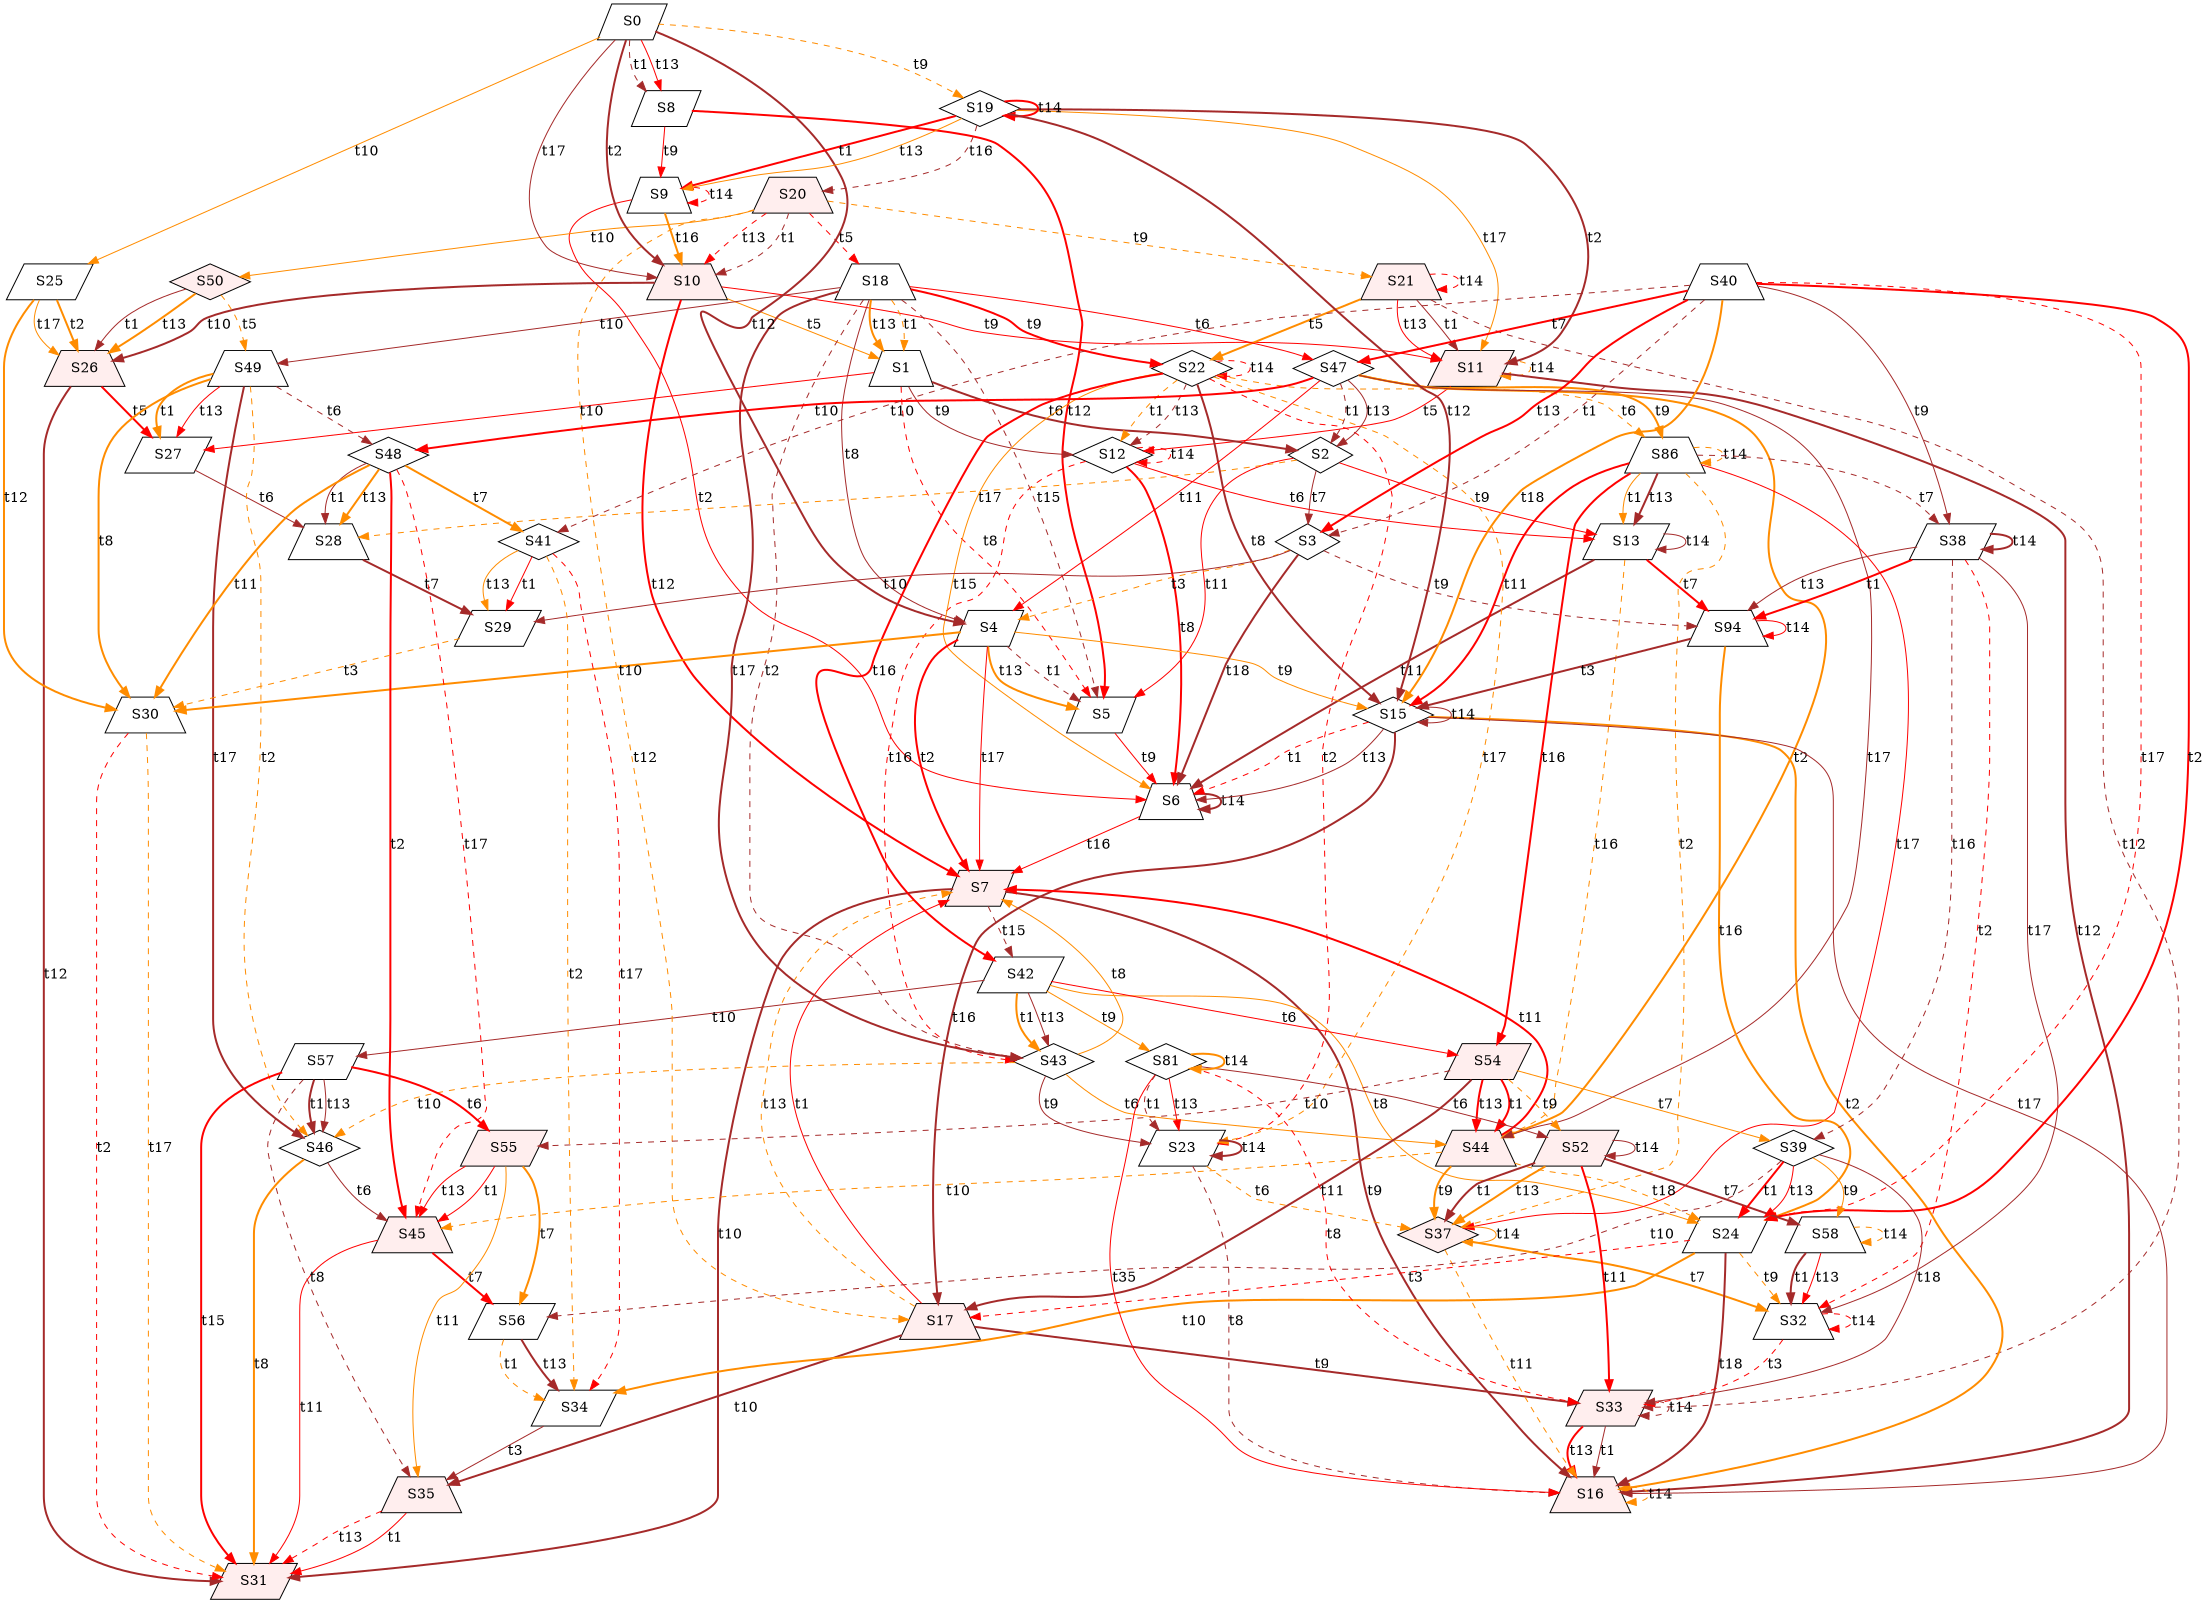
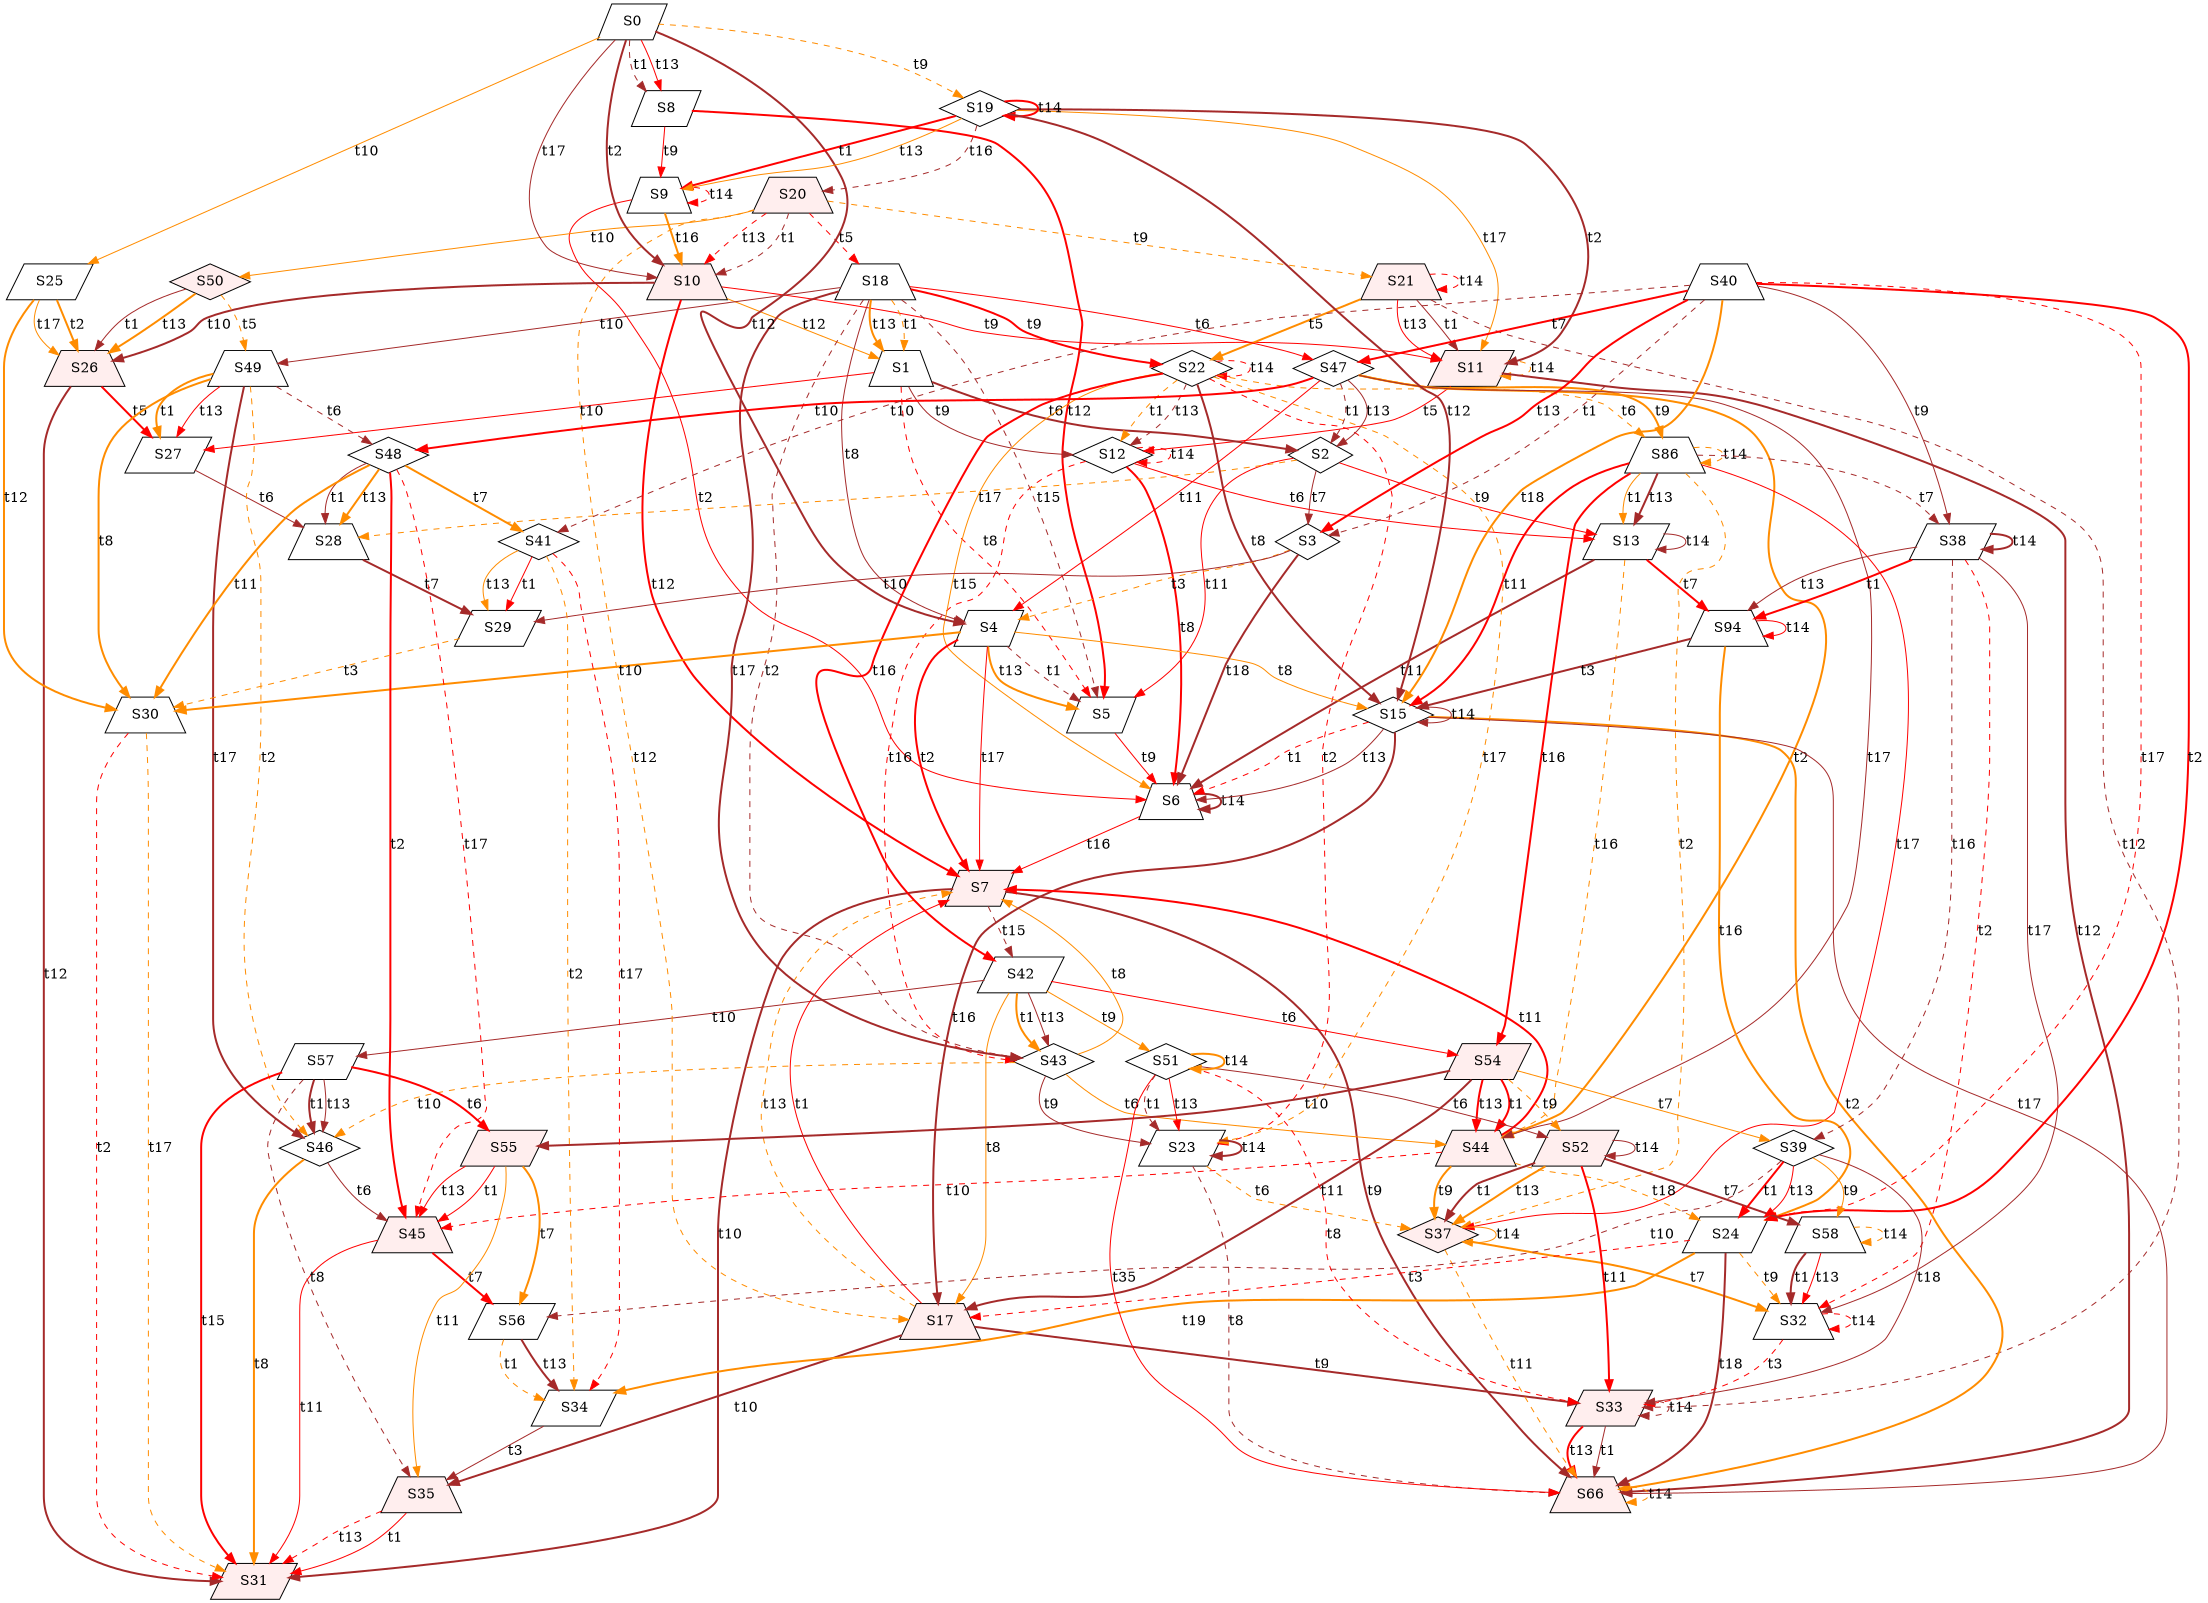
edge "S10" -> "S1": label "t5" -> "t12"
edge "S3" -> "S94": removed, label "t9"
edge "S4" -> "S15": label "t9" -> "t8"
node "S81": label "S81" -> "S51"
edge "S42" -> "S24": now "S42" -> "S17"
edge "S54" -> "S55": style dashed -> bold
edge "S44" -> "S45": color darkorange -> red
edge "S24" -> "S34": label "t10" -> "t19"
node "S16": label "S16" -> "S66"
